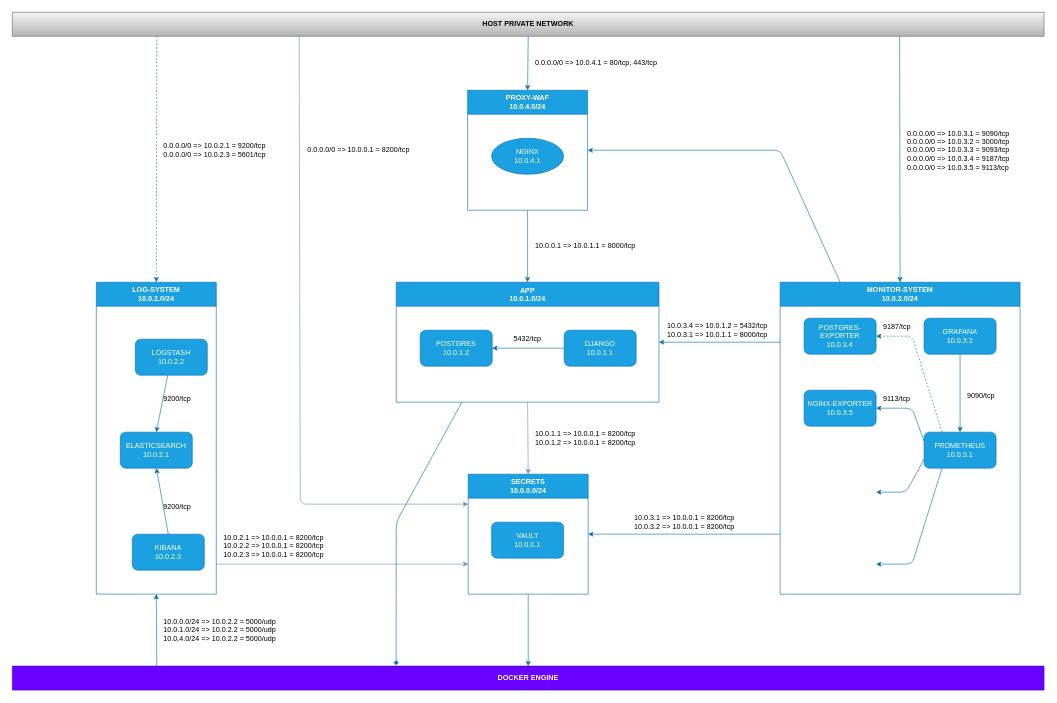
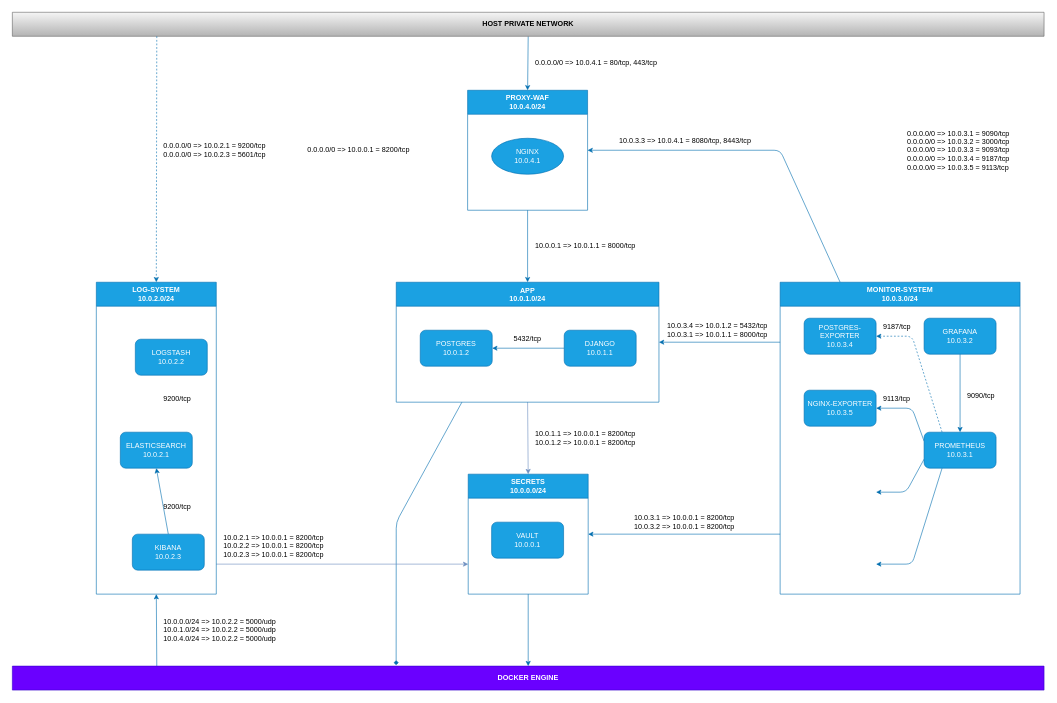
edge "HOST PRIVATE NETWORK" -> "MONITOR-SYSTEM 10.0.3.0/24": removed
node "10.0.3.3 => 10.0.4.1 = 8080/tcp, 8443/tcp": added
edge "HOST PRIVATE NETWORK" -> "SECRETS 10.0.0.0/24": removed
edge "LOGSTASH 10.0.2.2" -> "ELASTICSEARCH 10.0.2.1": removed
